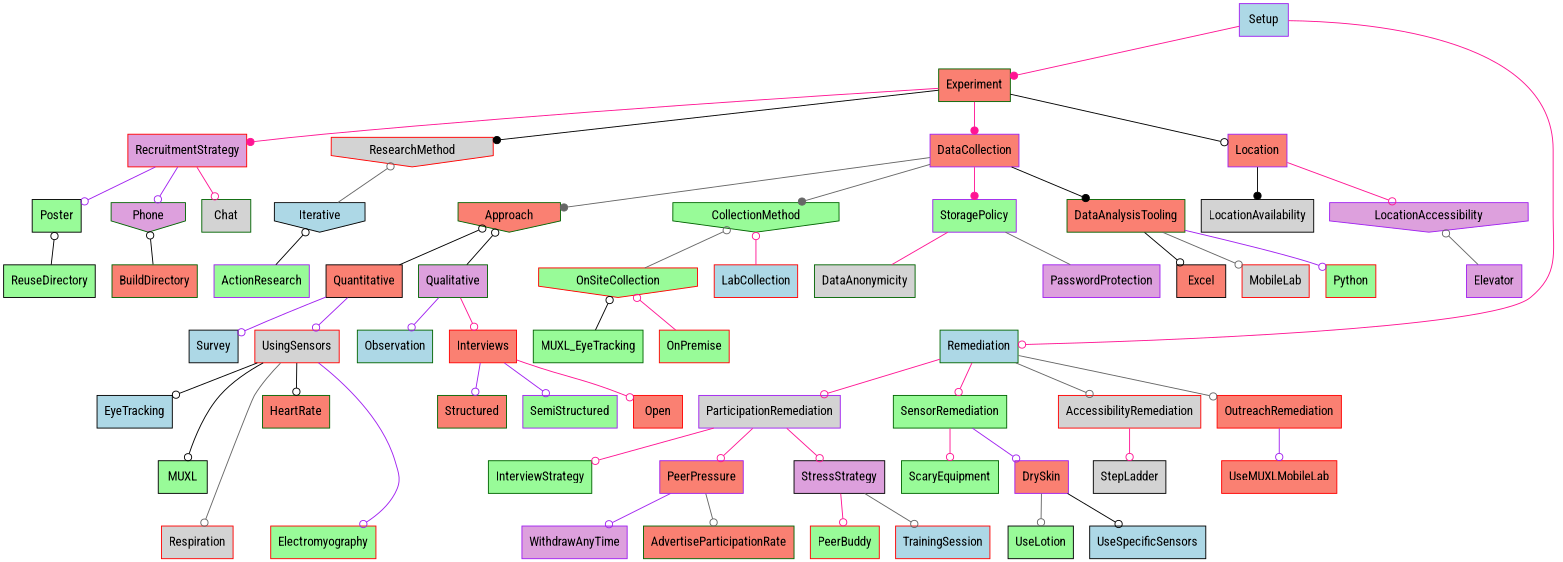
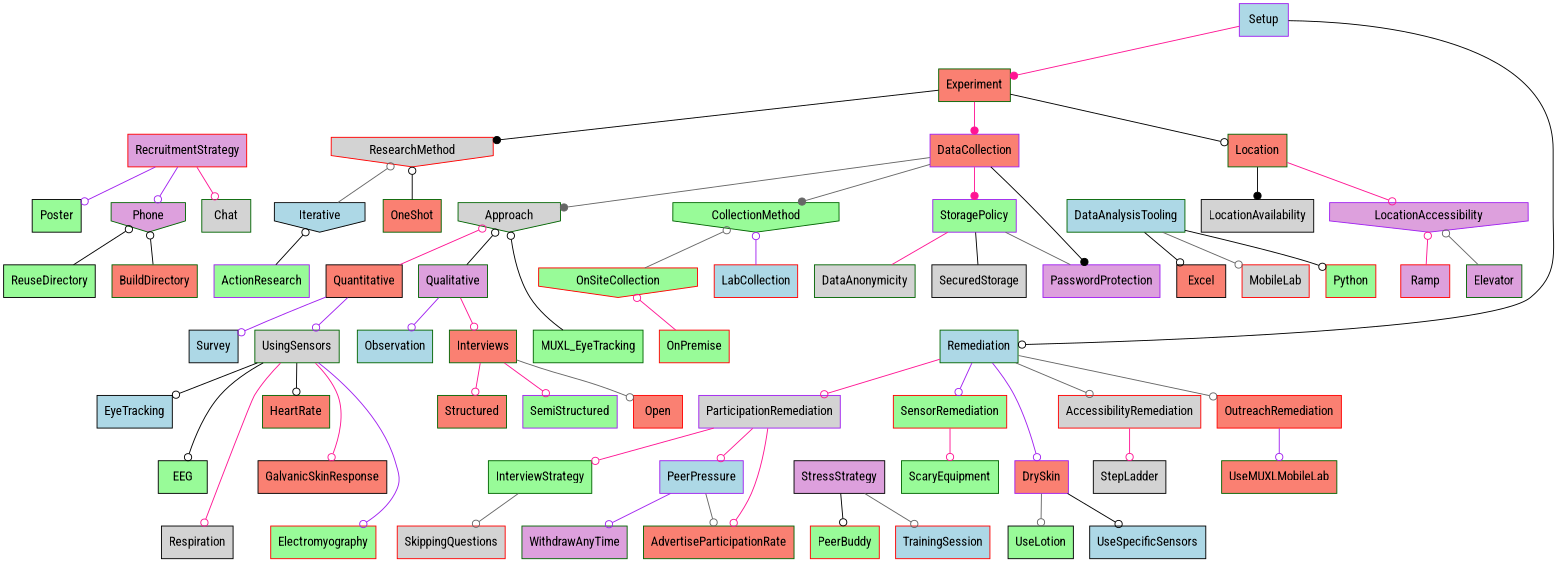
edge "Experiment" -- "RecruitmentStrategy": removed
node "Location": color purple -> darkgreen
edge "DataCollection" -- "DataAnalysisTooling": now "DataCollection" -- "PasswordProtection"
node "OneShot": added
node "Approach": fillcolor salmon -> lightgrey
node "DataAnalysisTooling": fillcolor salmon -> lightblue
edge "Approach" -- "Quantitative": color black -> deeppink
edge "DataAnalysisTooling" -- "Python": color purple -> black
edge "Poster" -- "ReuseDirectory": now "Phone" -- "ReuseDirectory"
edge "CollectionMethod" -- "LabCollection": color deeppink -> purple
node "SecuredStorage": added
node "Ramp": added
node "Elevator": color purple -> darkgreen
edge "Setup" -- "Remediation": color deeppink -> black
edge "OnSiteCollection" -- "MUXL_EyeTracking": now "Approach" -- "MUXL_EyeTracking"
node "UsingSensors": color red -> darkgreen
node "Interviews": color red -> darkgreen
edge "Interviews" -- "Structured": color purple -> deeppink
edge "Remediation" -- "SensorRemediation": color deeppink -> purple
edge "Interviews" -- "SemiStructured": color purple -> deeppink
edge "Interviews" -- "Open": color deeppink -> gray40
node "SensorRemediation": color darkgreen -> red
edge "UsingSensors" -- "Respiration": color gray40 -> deeppink
edge "ParticipationRemediation" -- "StressStrategy": now "ParticipationRemediation" -- "AdvertiseParticipationRate"
edge "SensorRemediation" -- "DrySkin": now "Remediation" -- "DrySkin"
node "MUXL": label "MUXL" -> "EEG"
node "GalvanicSkinResponse": added
node "PeerPressure": fillcolor salmon -> lightblue
node "UseMUXLMobileLab": color red -> darkgreen
edge "StressStrategy" -- "PeerBuddy": color deeppink -> black
node "Respiration": color red -> black
node "SkippingQuestions": added
node "WithdrawAnyTime": color purple -> darkgreen
